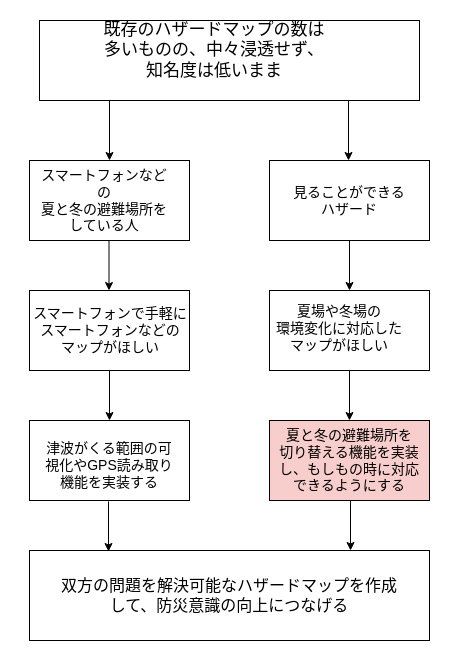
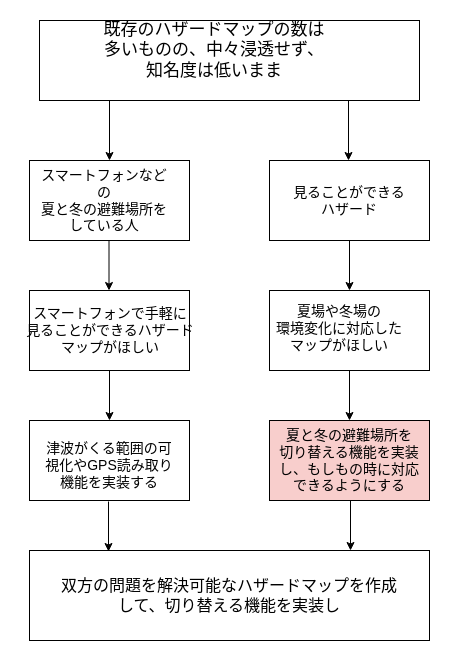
node "スマートフォンで手軽に スマートフォンなどの マップがほしい": label "スマートフォンで手軽に スマートフォンなどの マップがほしい" -> "スマートフォンで手軽に 見ることができるハザード マップがほしい"
node "双方の問題を解決可能なハザードマップを作成して、防災意識の向上につなげる": label "双方の問題を解決可能なハザードマップを作成して、防災意識の向上につなげる" -> "双方の問題を解決可能なハザードマップを作成して、切り替える機能を実装し"
